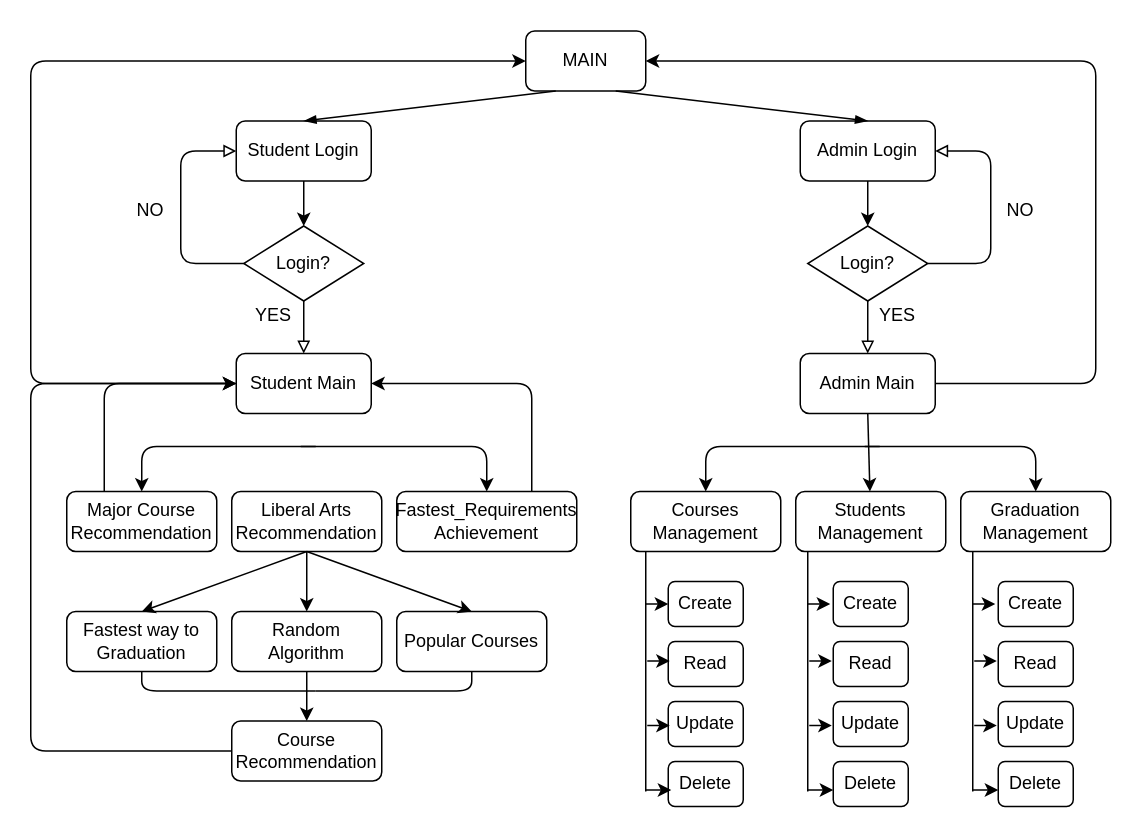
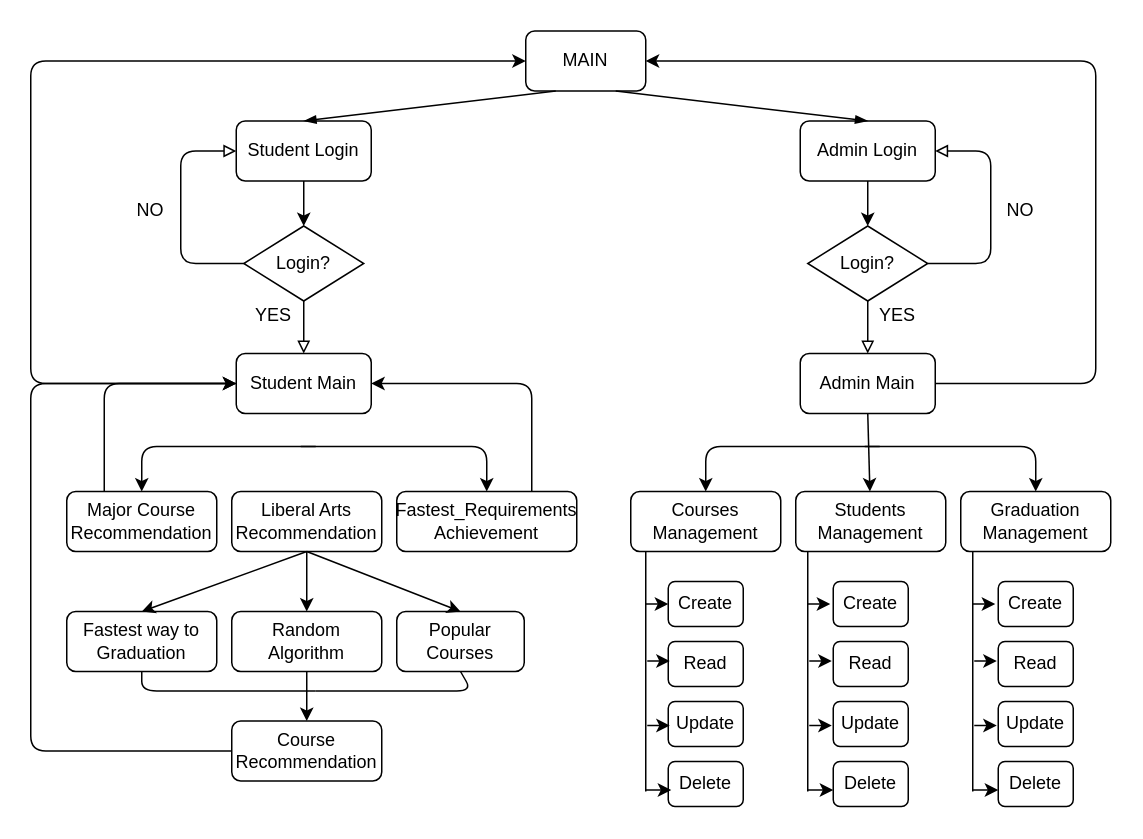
node "Popular Courses": size 150x60 -> 128x60
